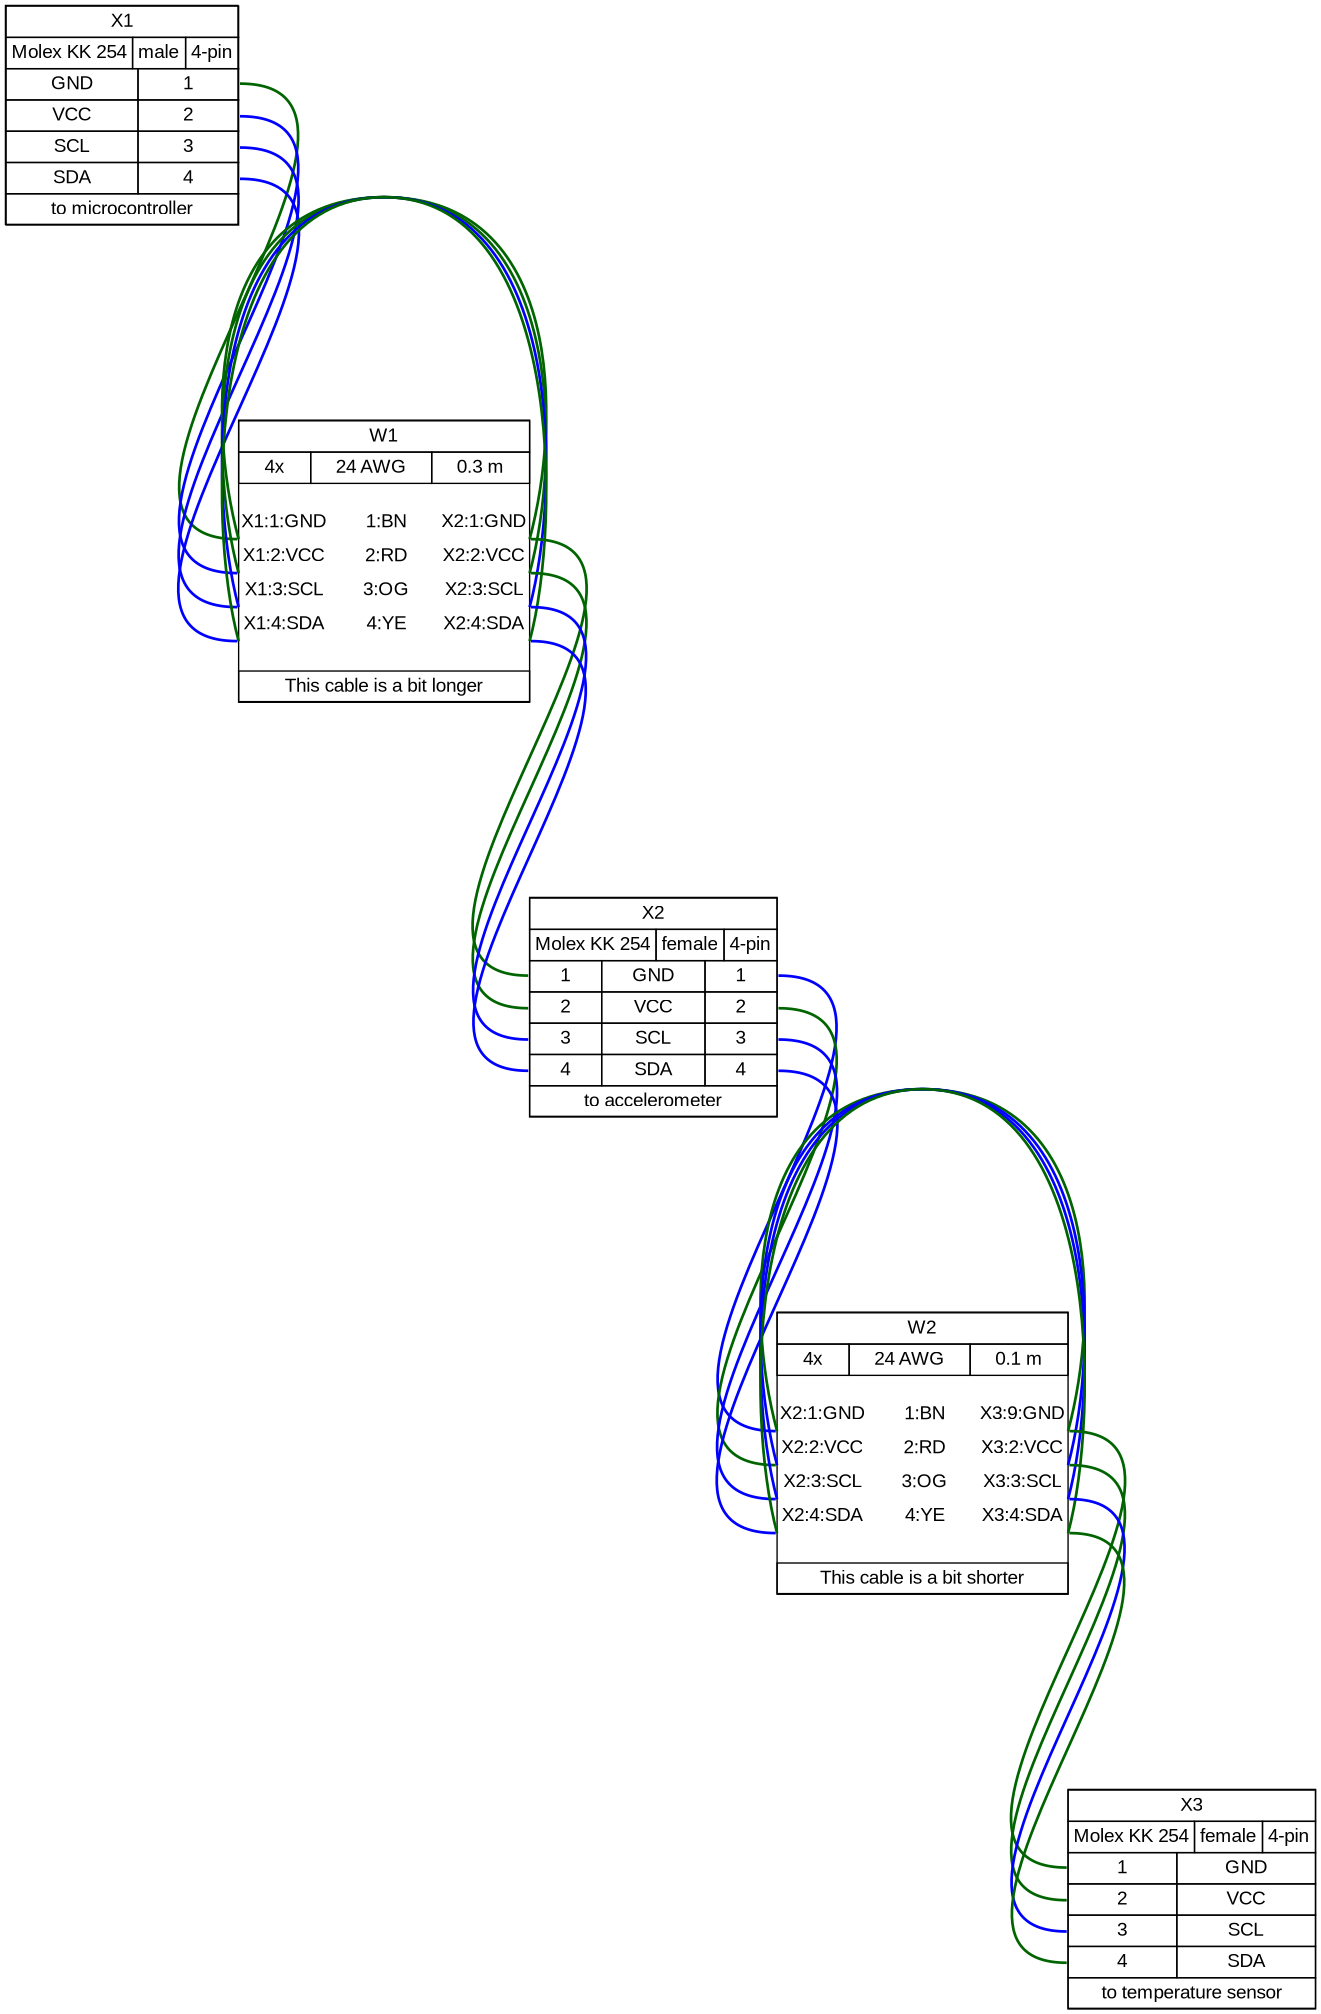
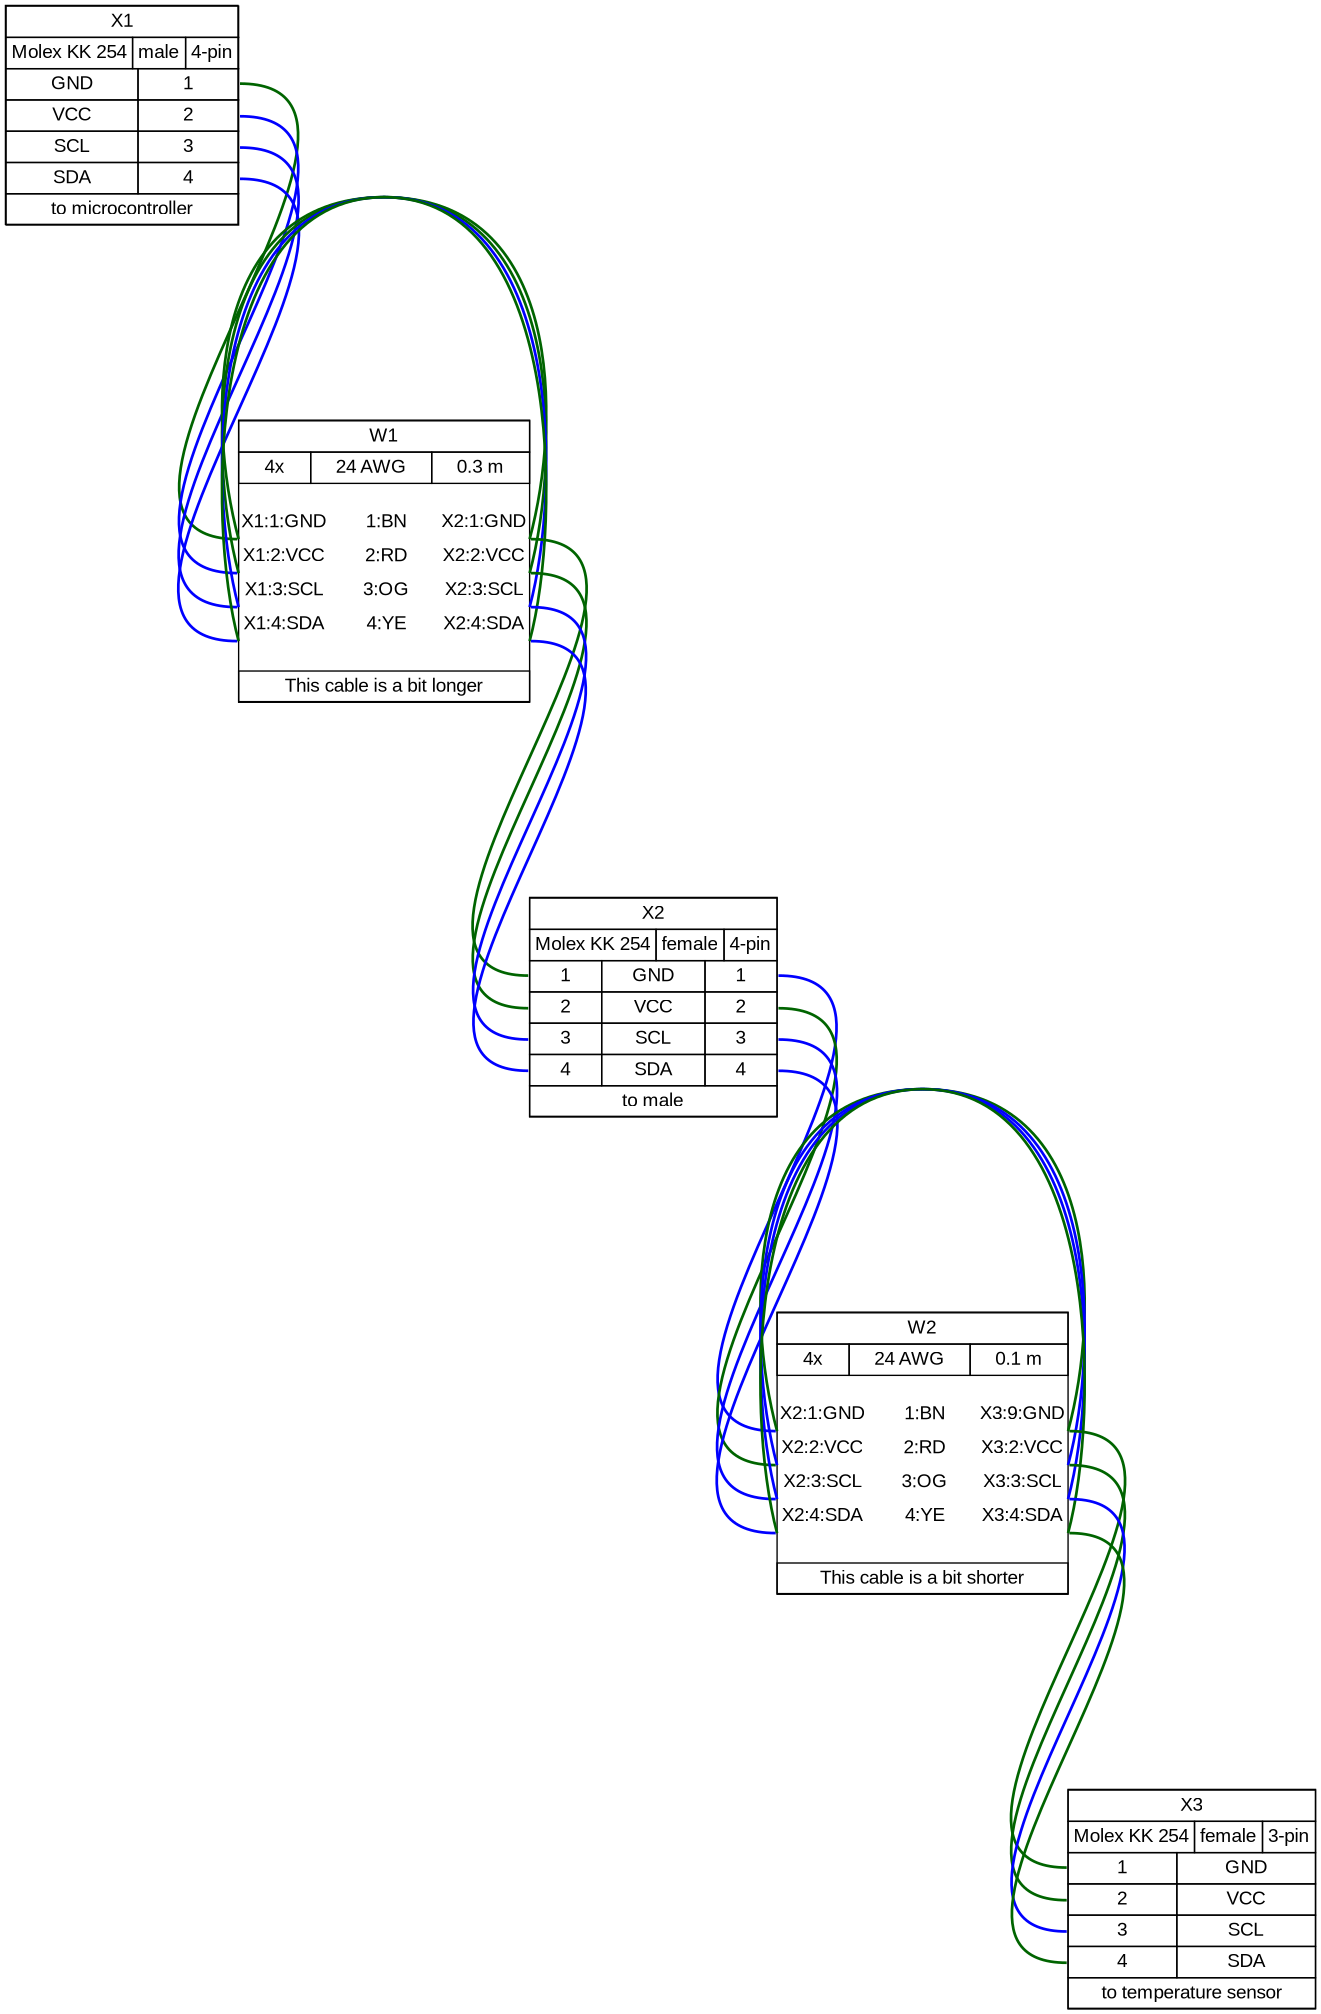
node "X2": text "to accelerometer" -> "to male"
node "X3": text "4-pin" -> "3-pin"
